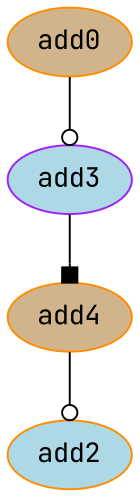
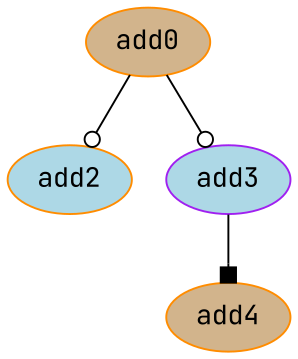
edge "add4" -> "add2": now "add0" -> "add2"
